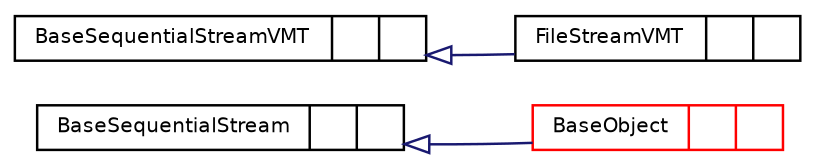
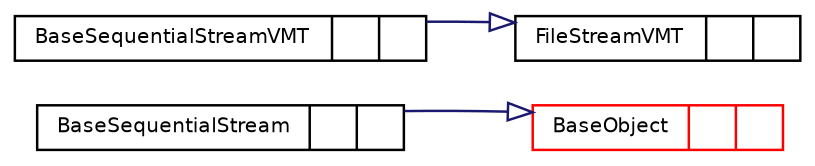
edge "FileStreamVMT" -> "BaseSequentialStreamVMT": reversed
edge "BaseObject" -> "BaseSequentialStream": reversed
